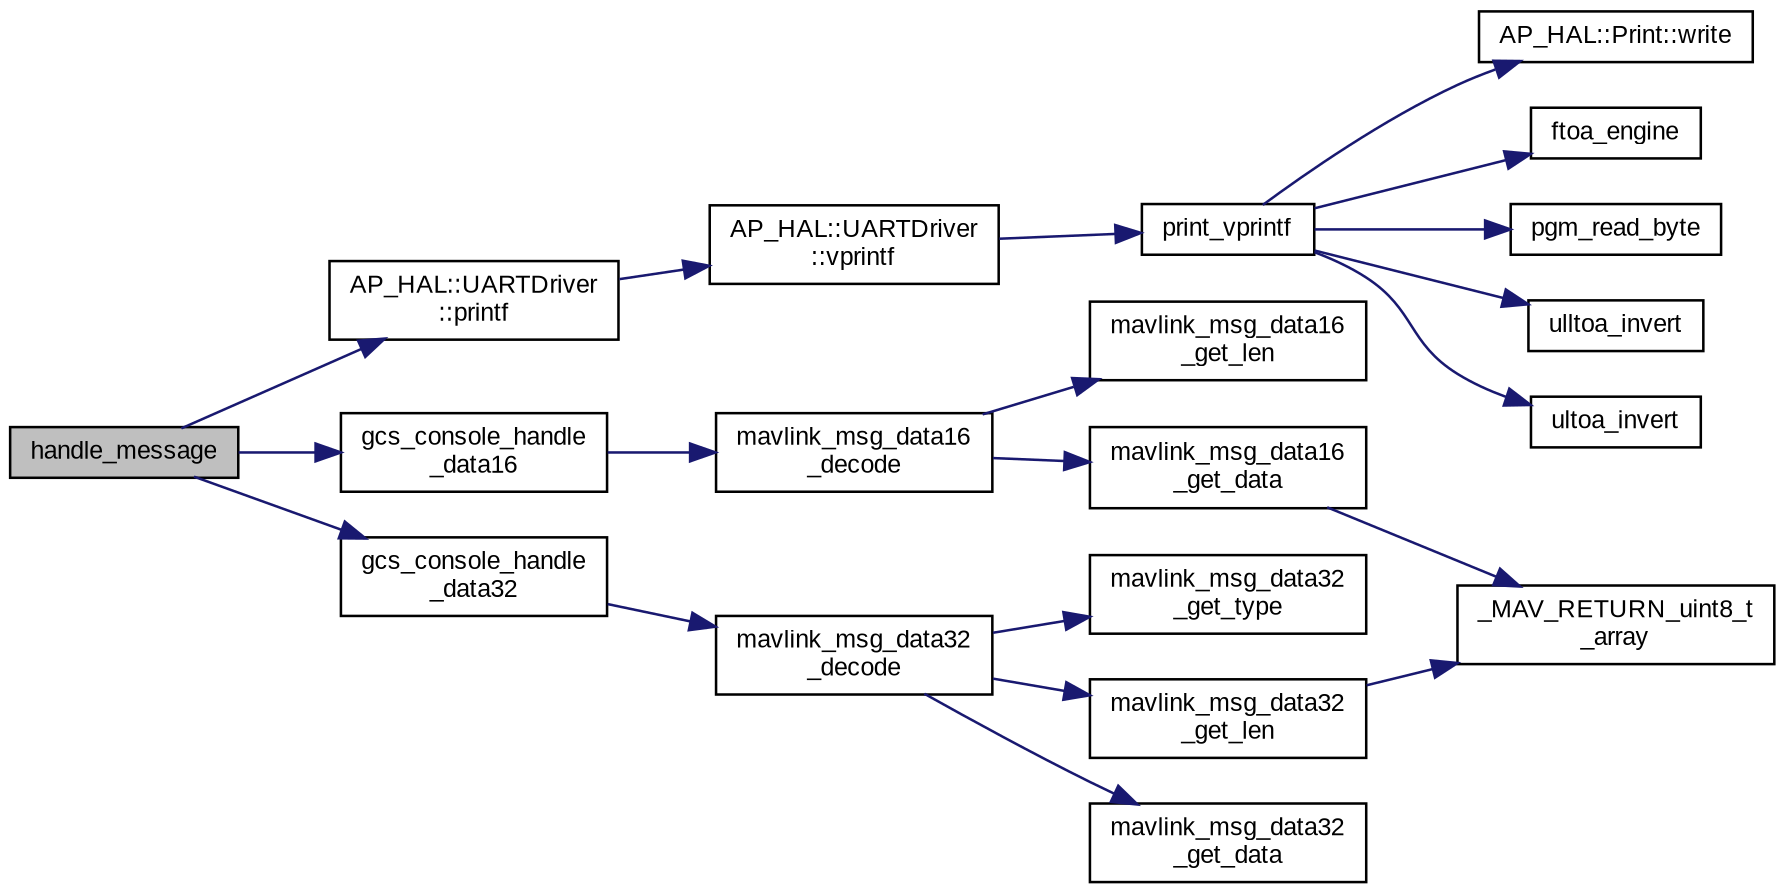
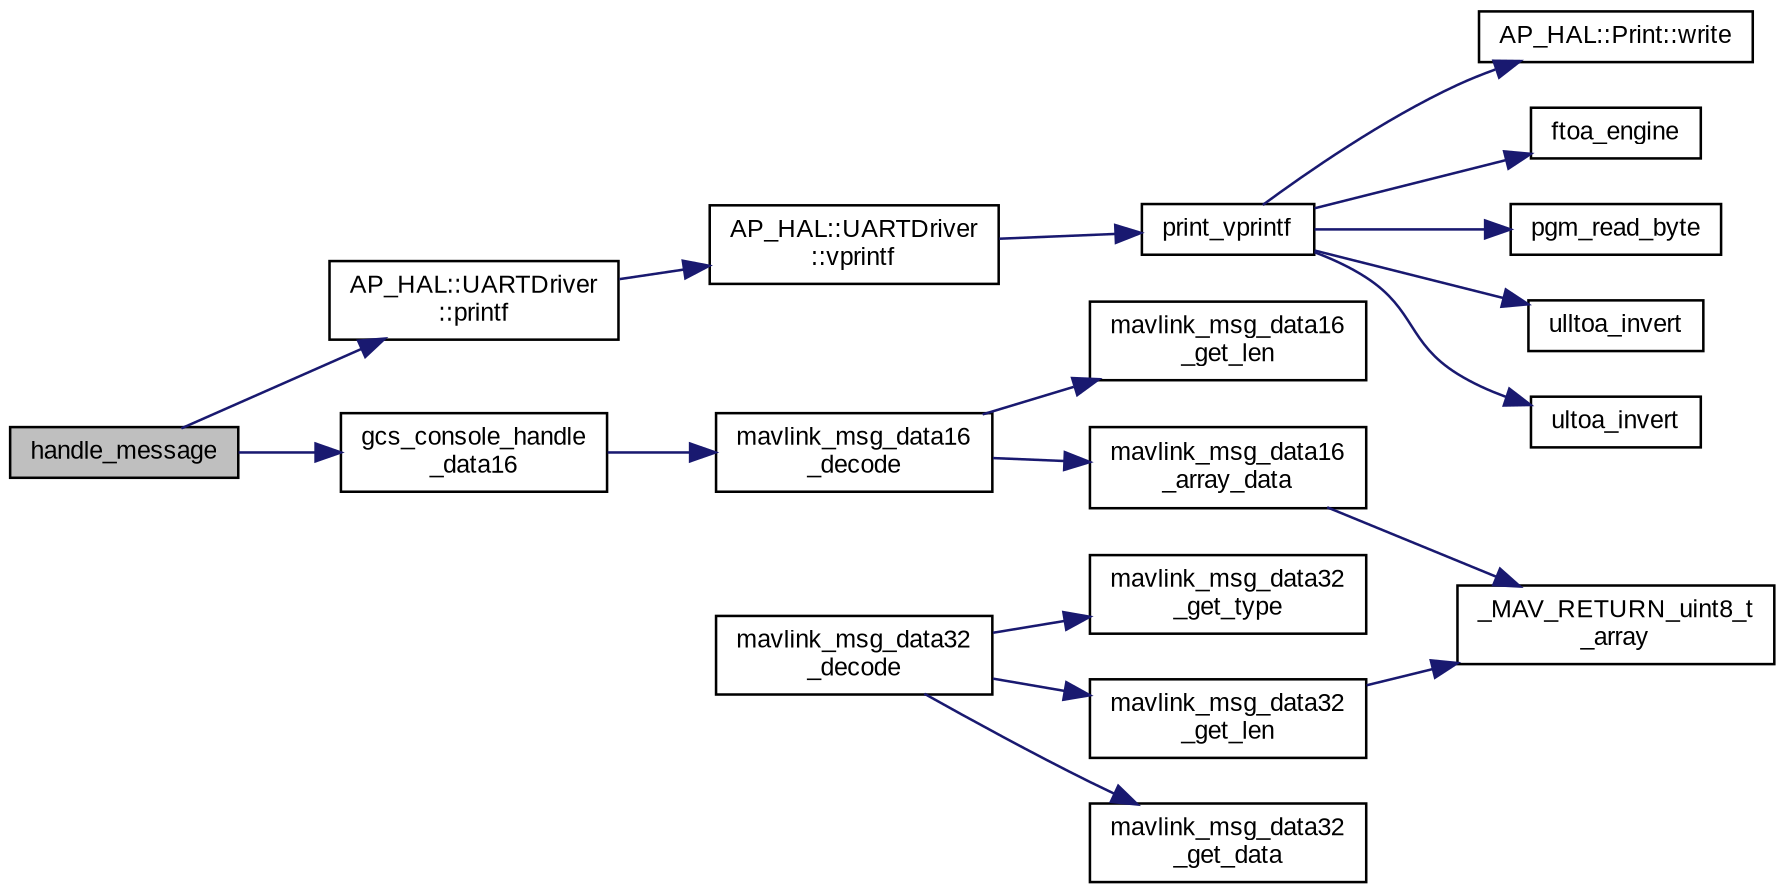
node "mavlink_msg_data16 _get_data": label "mavlink_msg_data16 _get_data" -> "mavlink_msg_data16 _array_data"
node "gcs_console_handle _data32": removed
